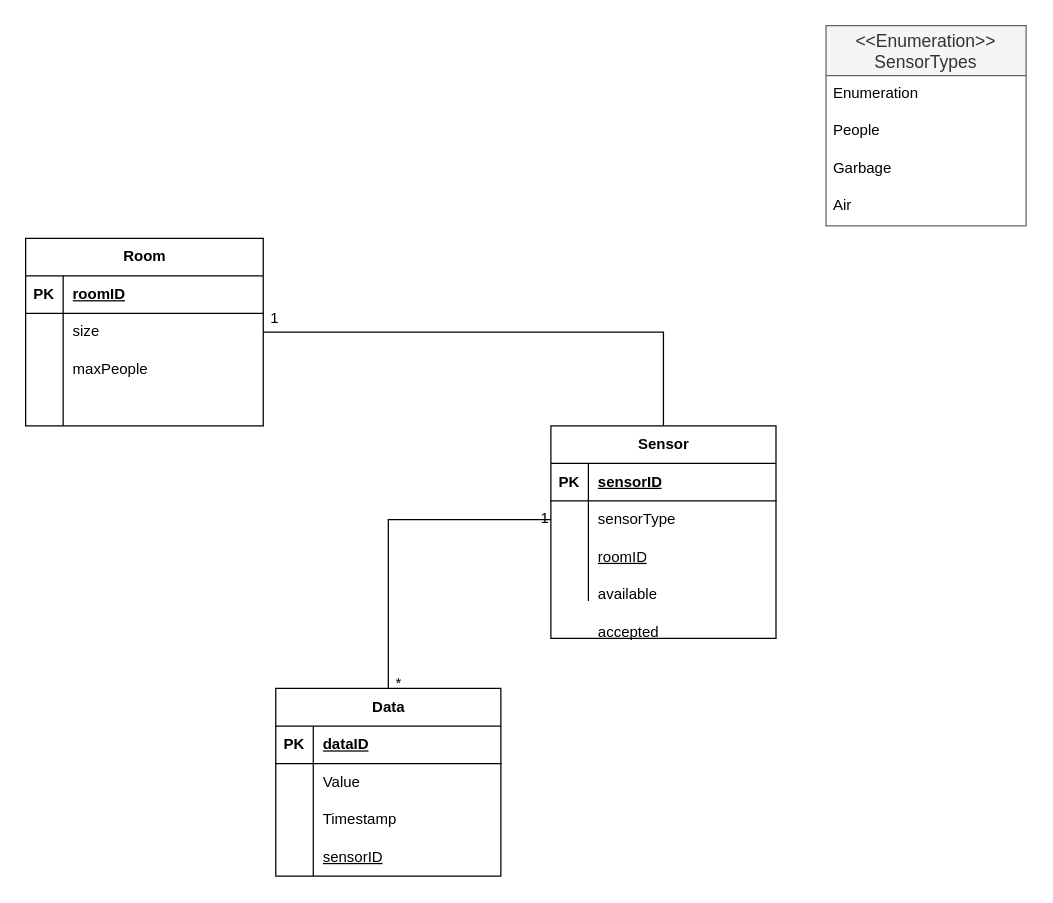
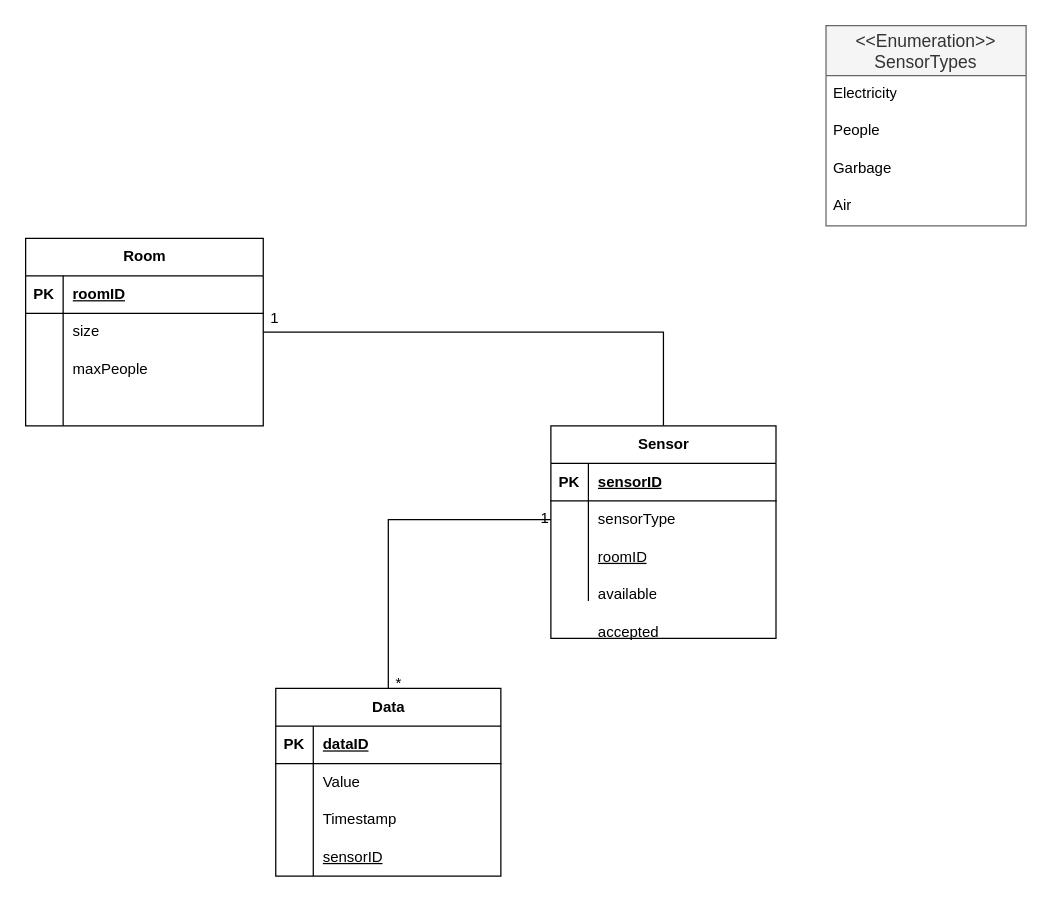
node "Enumeration": label "Enumeration" -> "Electricity"
